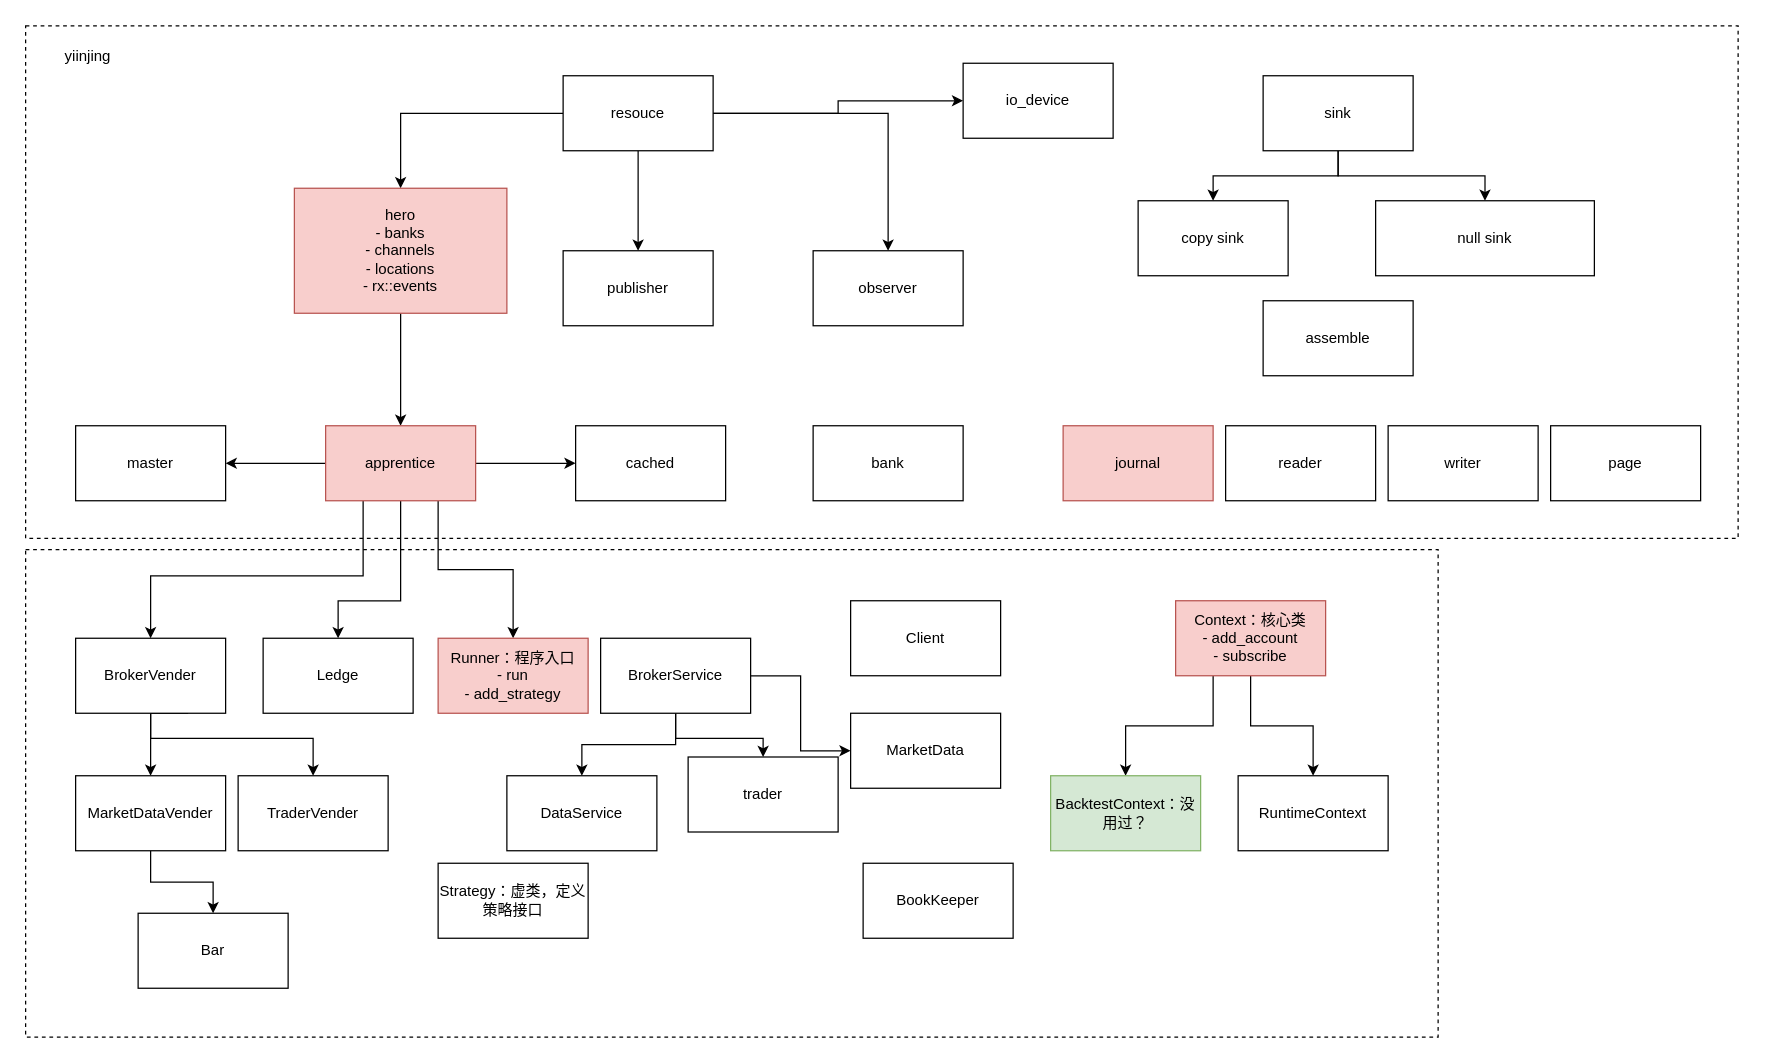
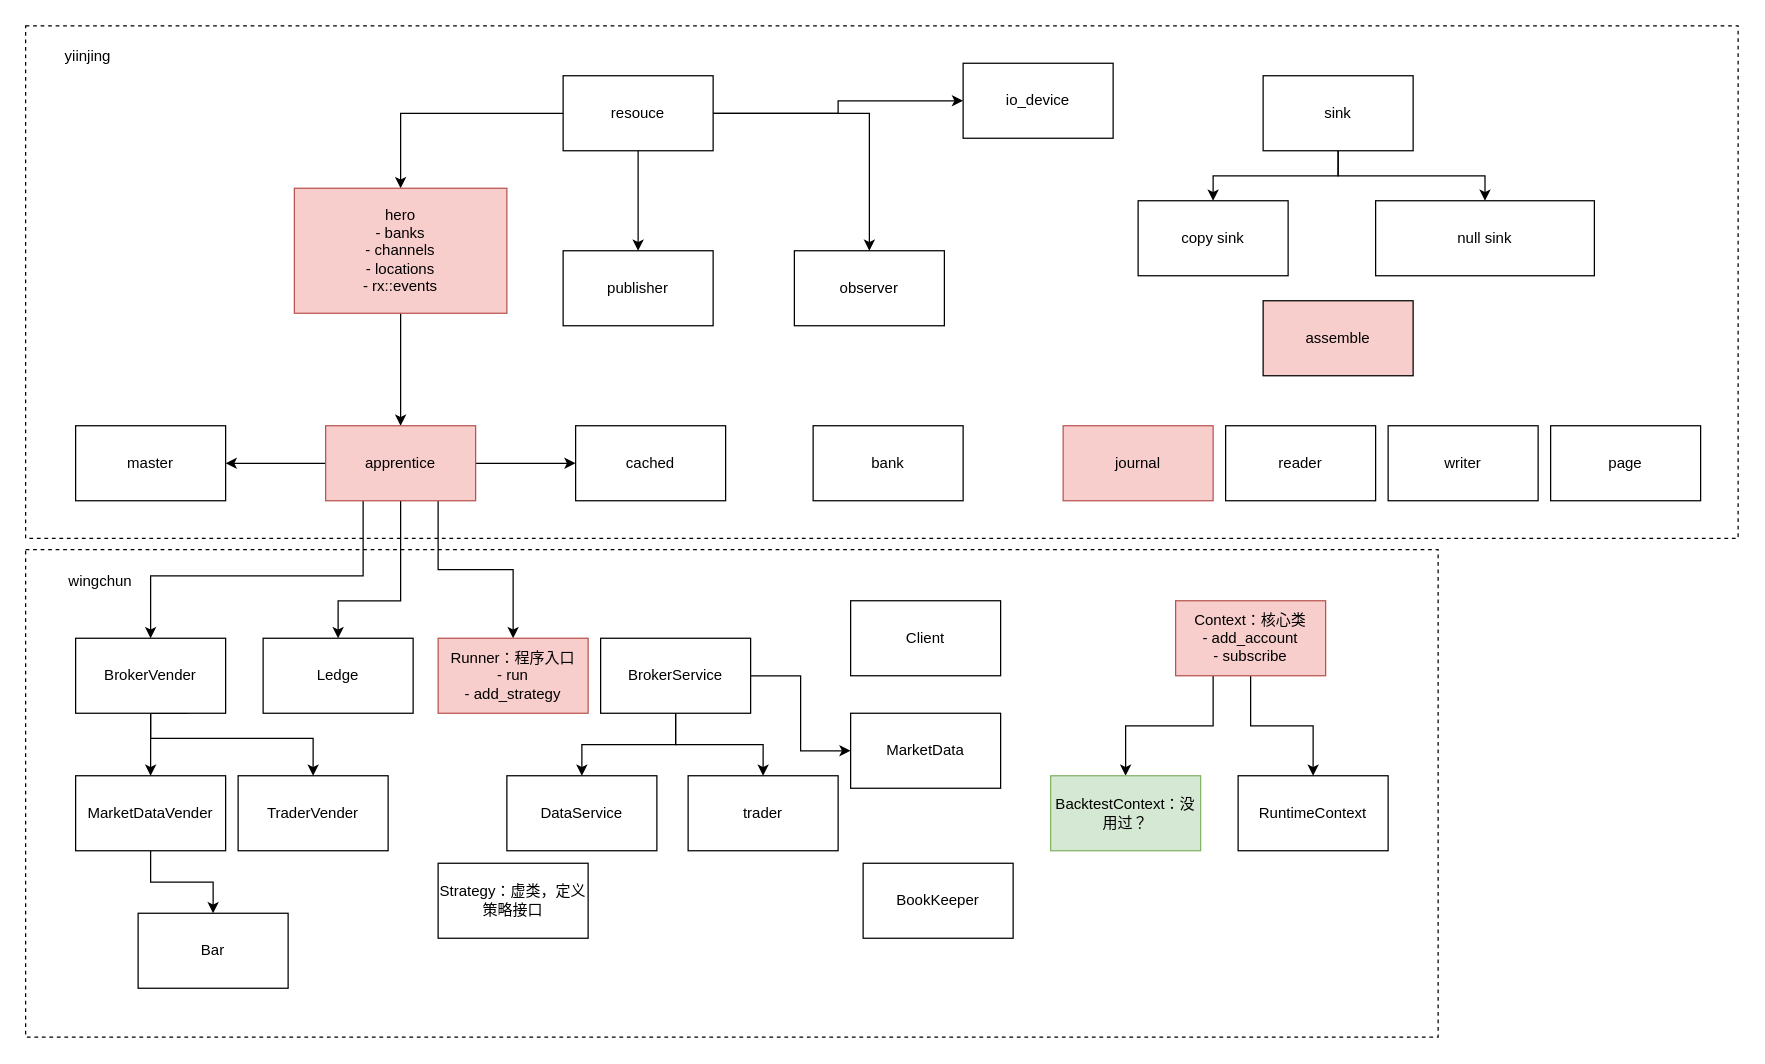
node "observer": moved (888, 288) -> (869, 288)
node "assemble": fillcolor #ffffff -> #f8cecc
node "wingchun": added
node "trader": moved (763, 794) -> (763, 813)
